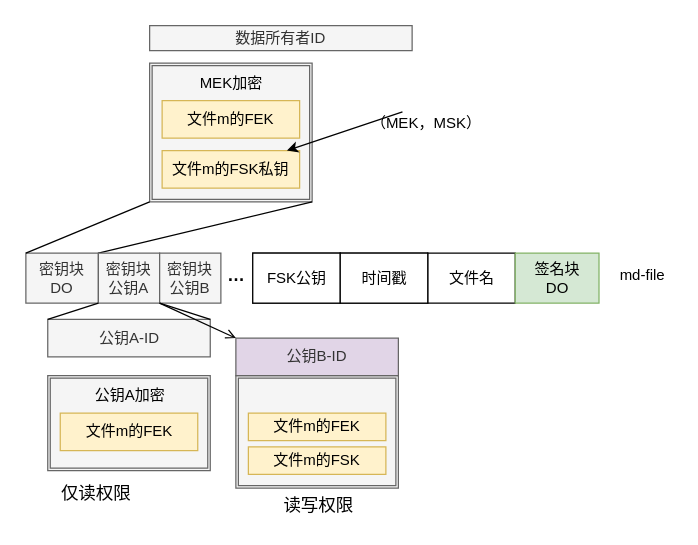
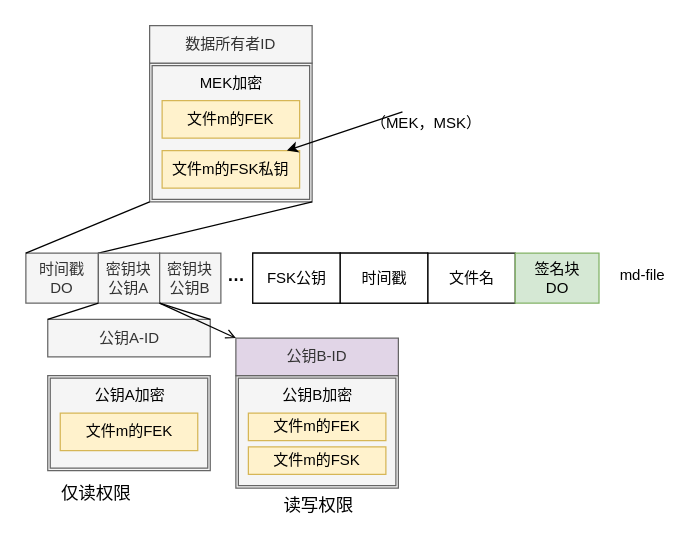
node "数据所有者ID": size 263x25 -> 163x38
node "密钥块 DO": label "密钥块 DO" -> "时间戳 DO"
node "公钥B加密": added
